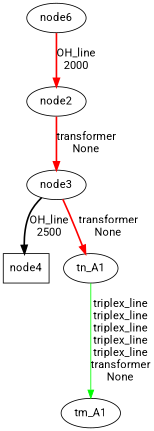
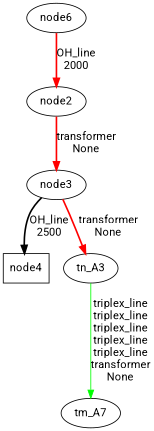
node "tn_A1": label "tn_A1" -> "tn_A3"
node "tm_A1": label "tm_A1" -> "tm_A7"
